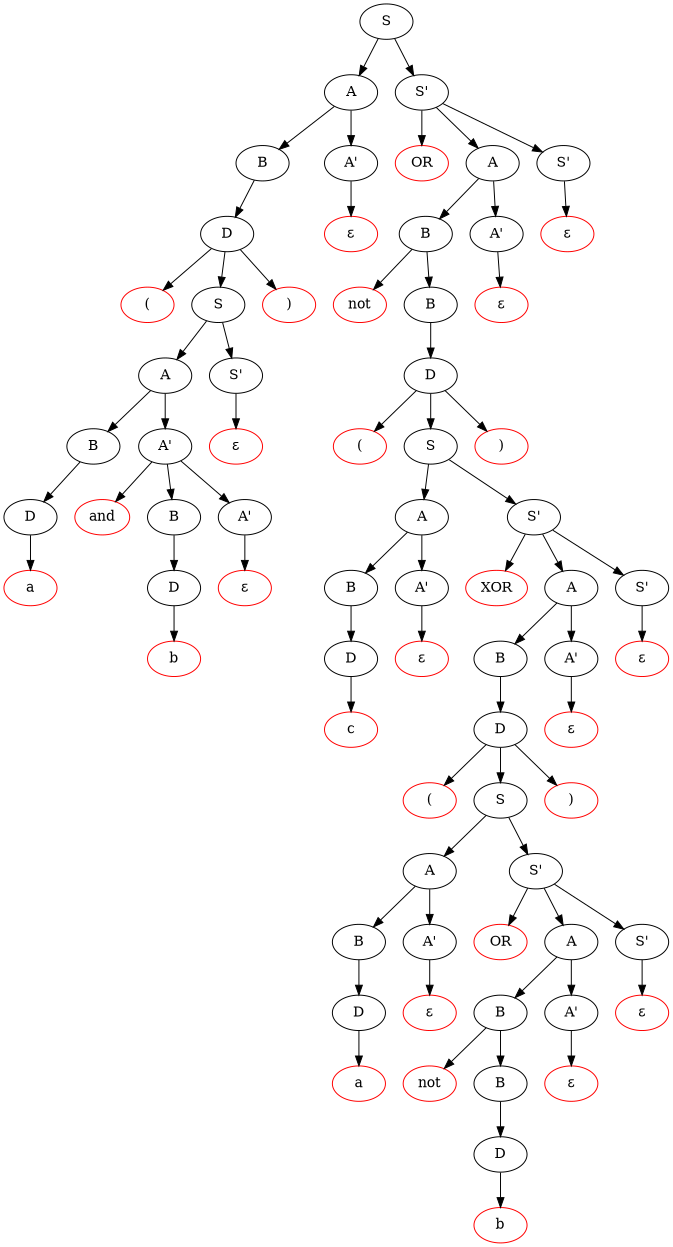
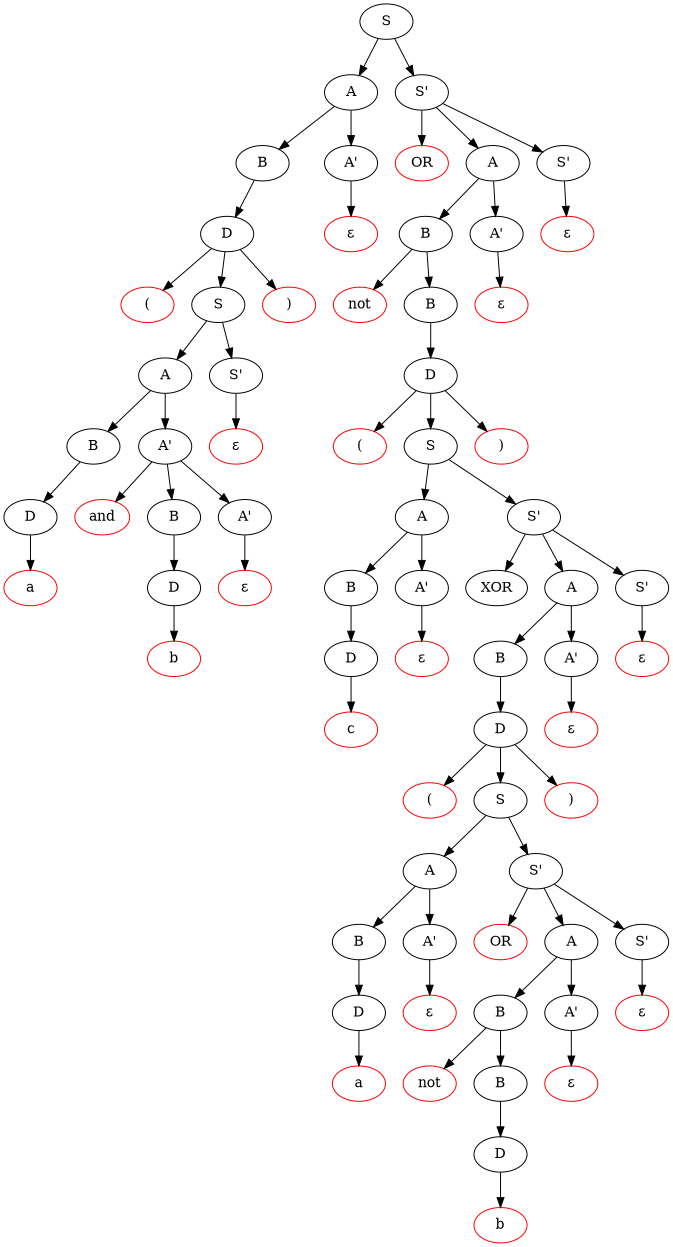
node "XOR": color red -> black
